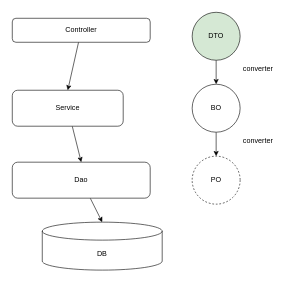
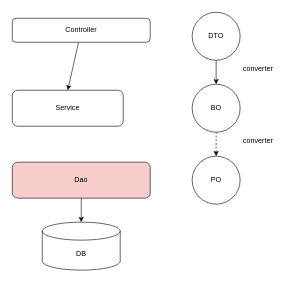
node "DTO": fillcolor #d5e8d4 -> #ffffff
edge "BO" -> "PO": style solid -> dashed
edge "Service" -> "Dao": removed
node "Dao": fillcolor #ffffff -> #f8cecc
node "PO": style dashed -> solid
node "DB": size 120x48 -> 78x48
